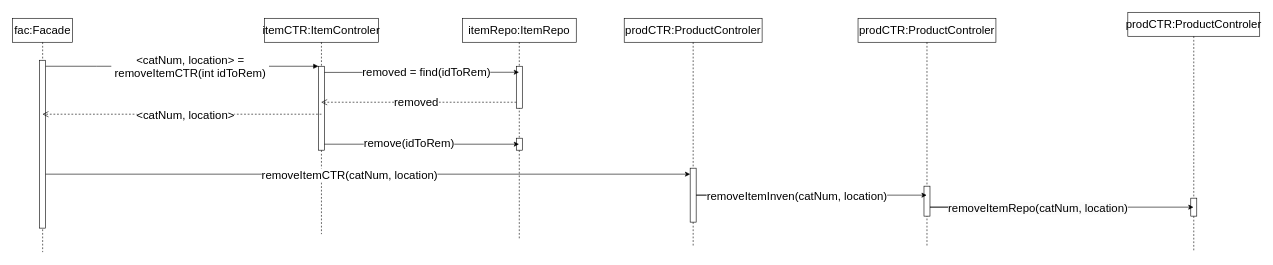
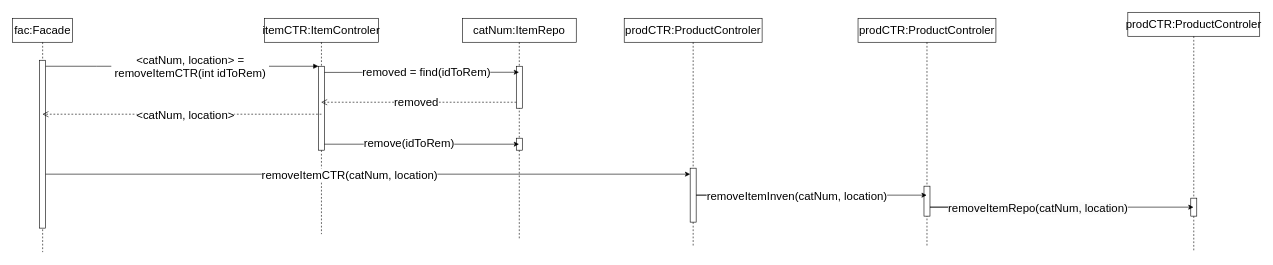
node "itemRepo:ItemRepo": label "itemRepo:ItemRepo" -> "catNum:ItemRepo"
